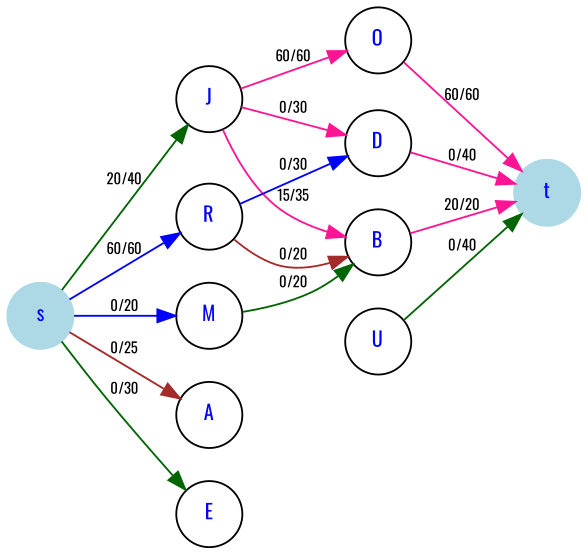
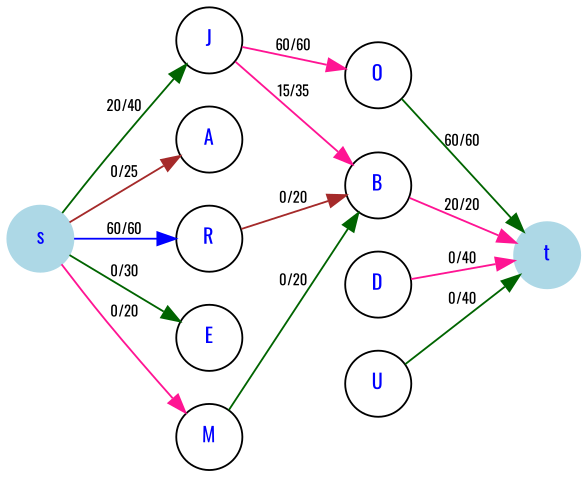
edge "O" -> "t": color deeppink -> darkgreen
edge "J" -> "D": removed, label "0/30"
edge "R" -> "D": removed, label "0/30"
edge "s" -> "M": color blue -> deeppink
